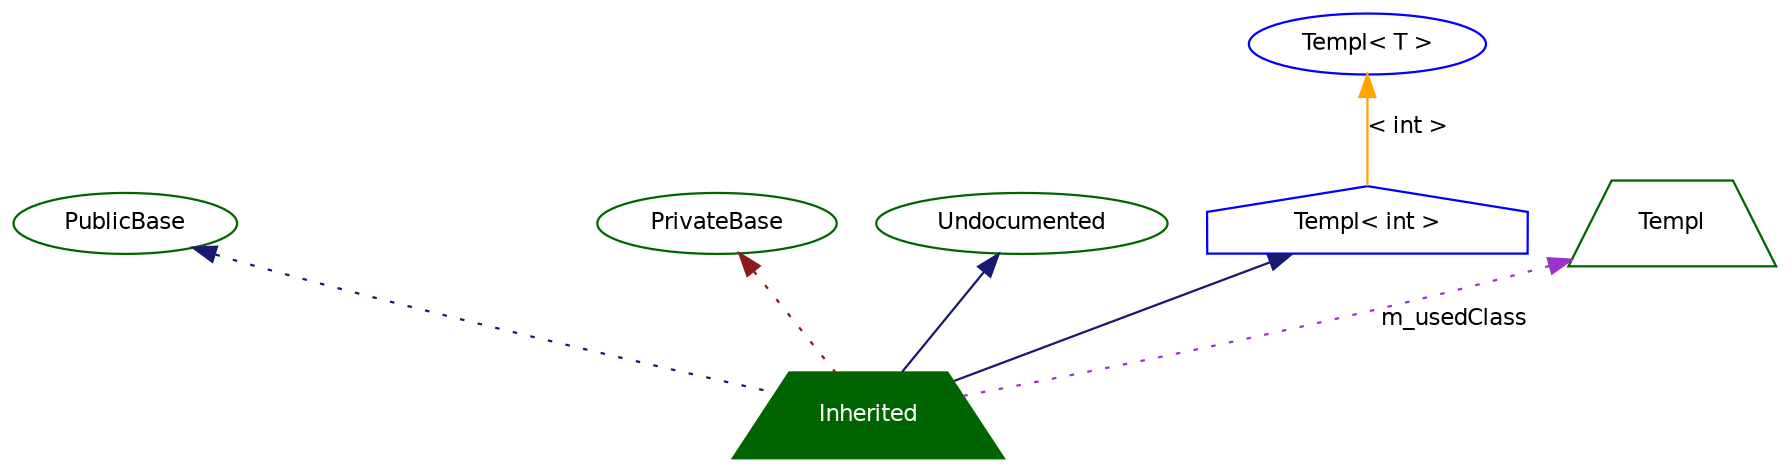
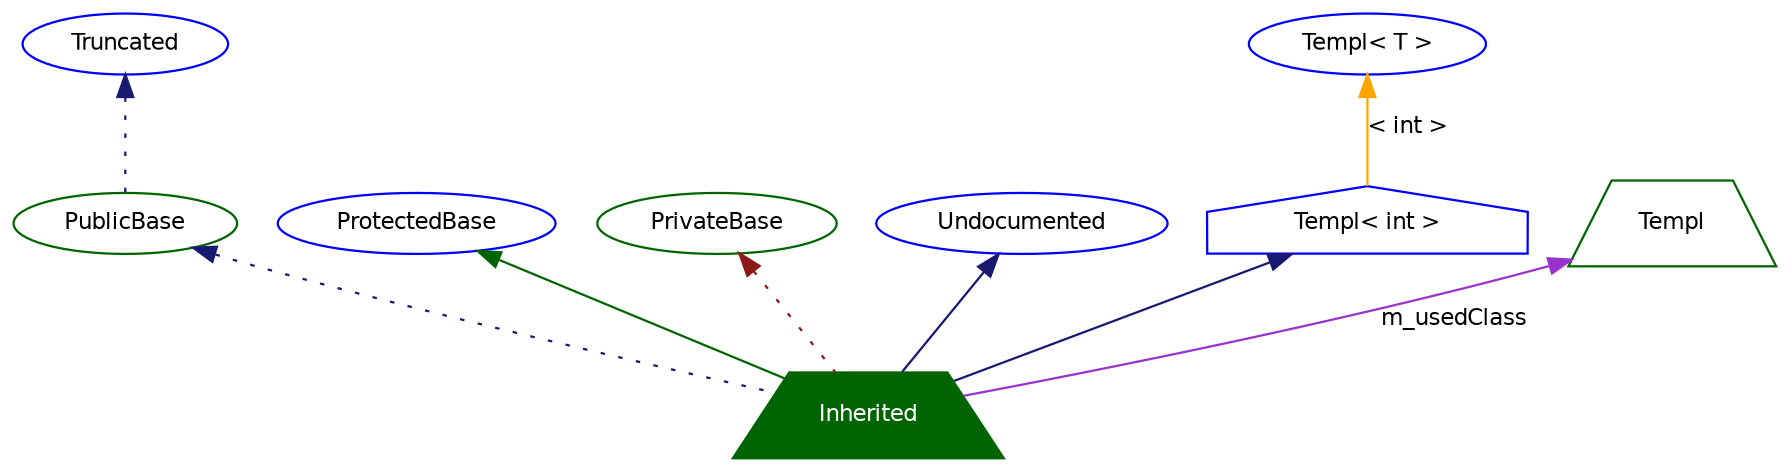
node "Truncated": added
node "ProtectedBase": added
node "Undocumented": color darkgreen -> blue
edge "Inherited" -> "Templ": style dotted -> solid
